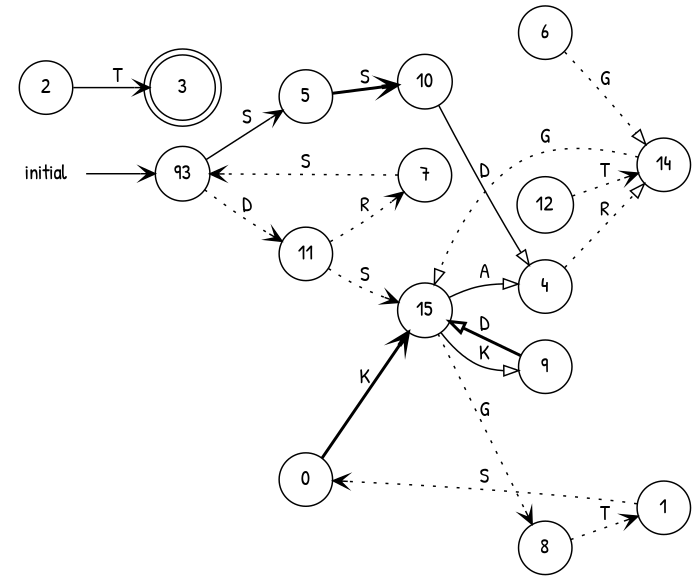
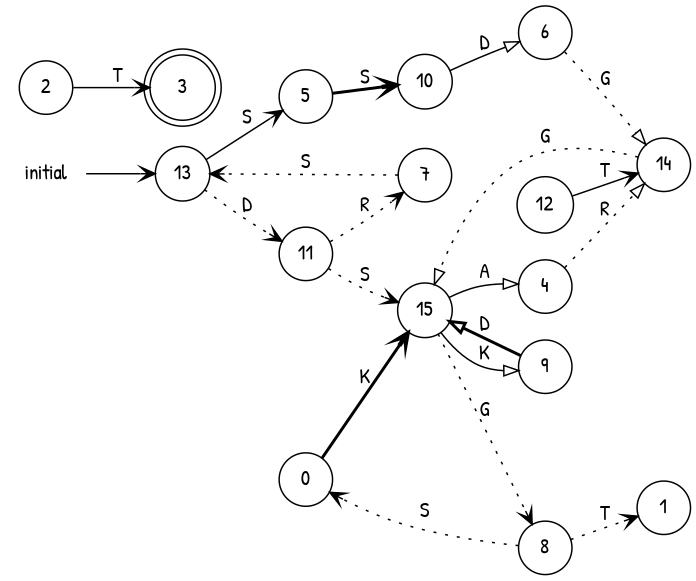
node "93": label "93" -> "13"
edge "10" -> "4": now "10" -> "6"
edge "12" -> "14": style dotted -> solid
edge "1" -> "0": now "8" -> "0"
